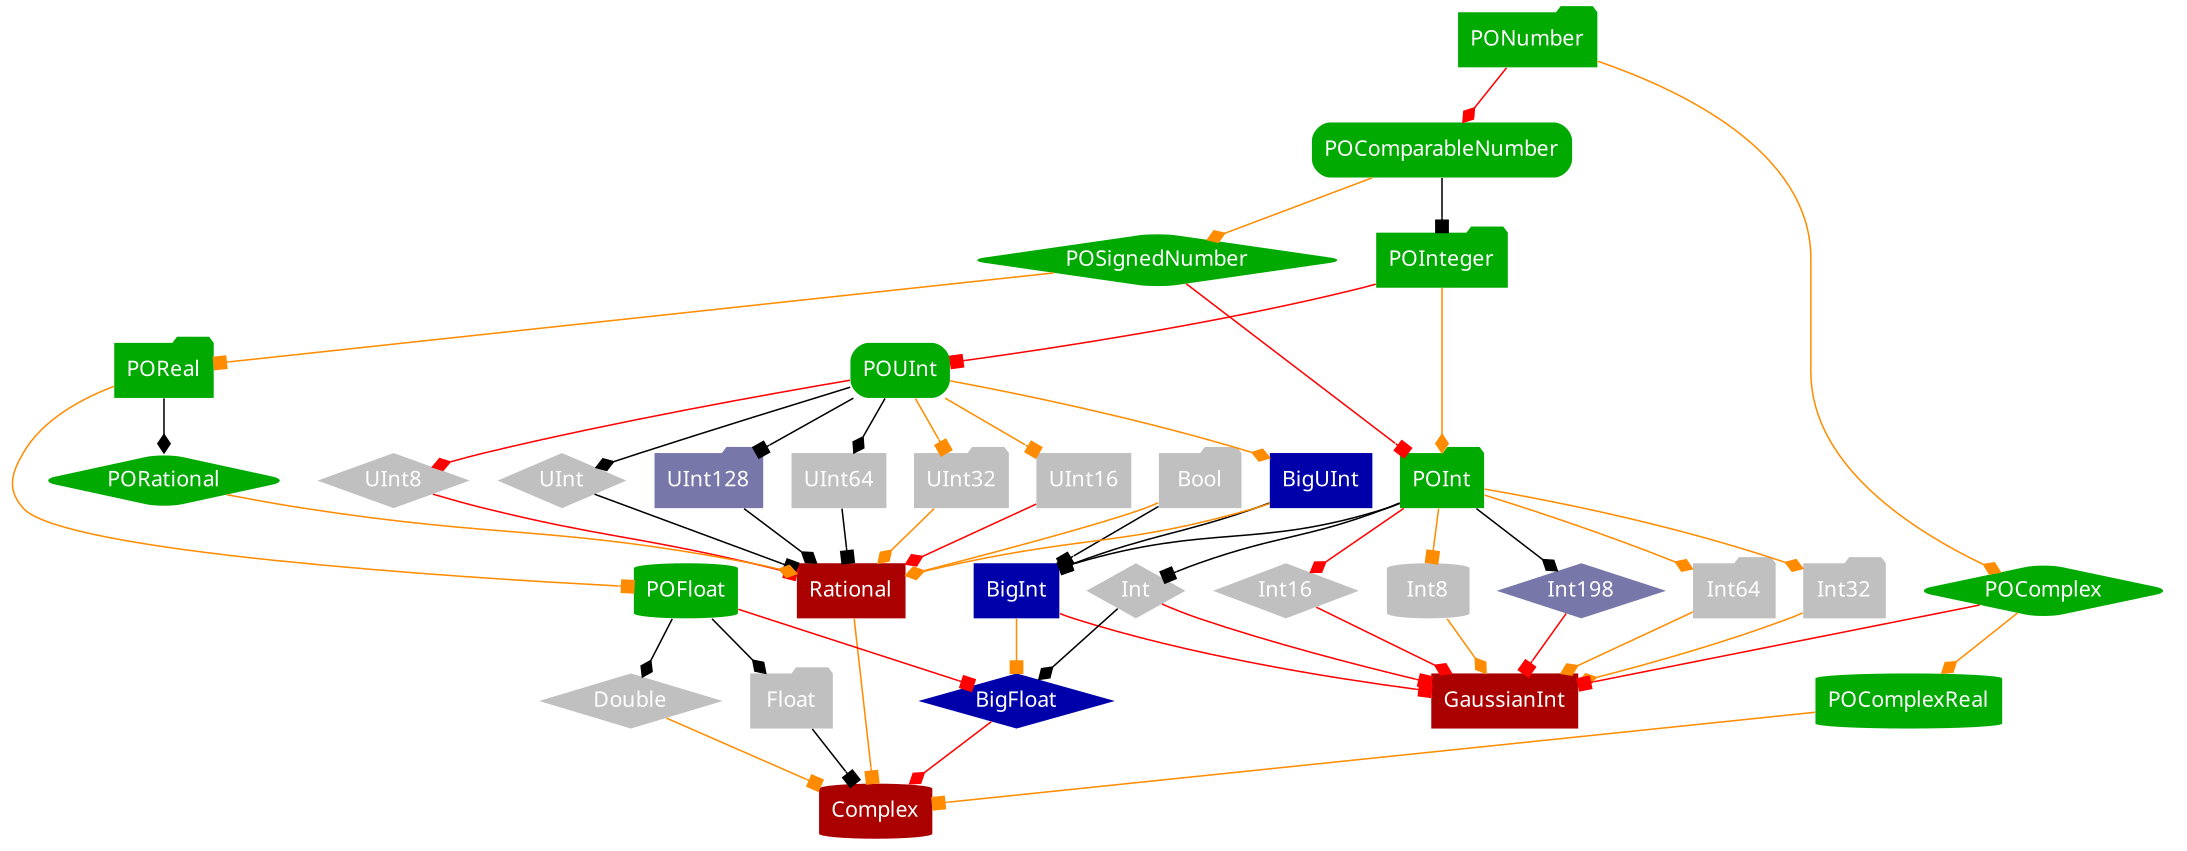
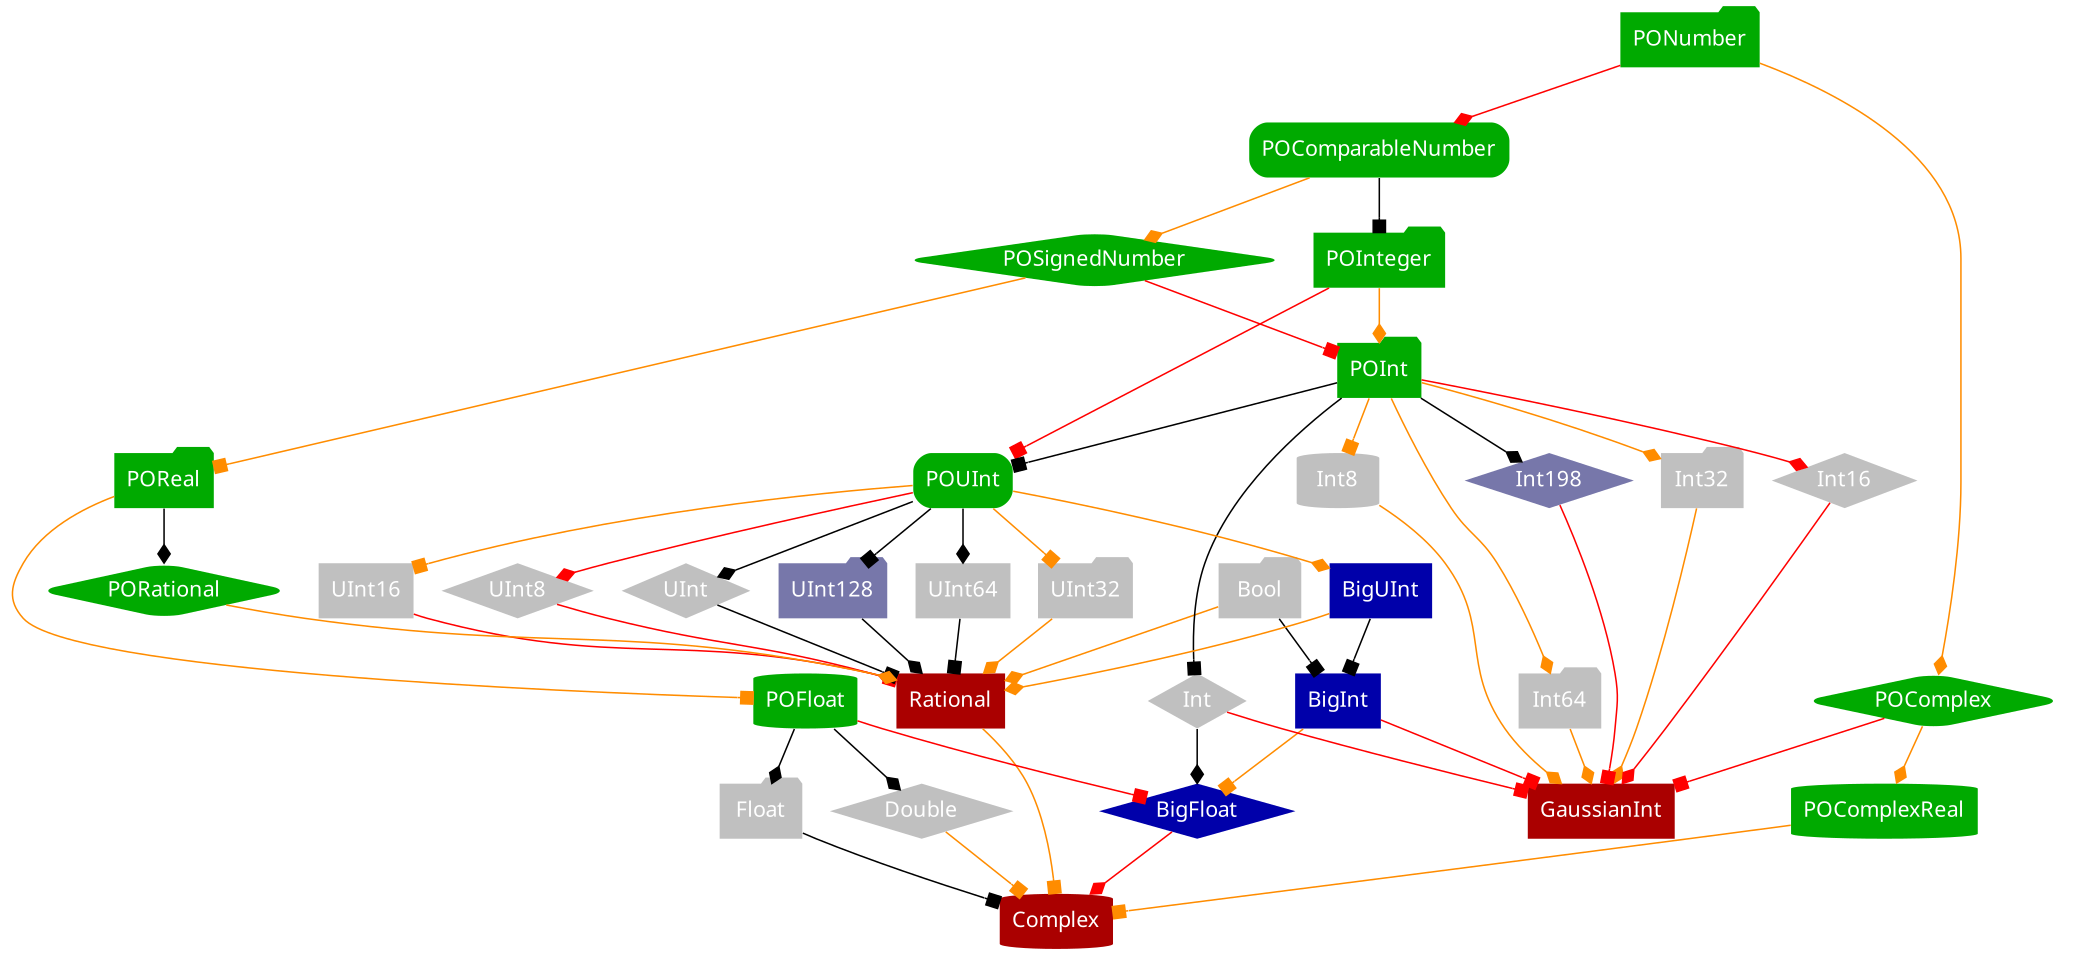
edge "POInt" -> "BigInt": now "POInt" -> "POUInt"
